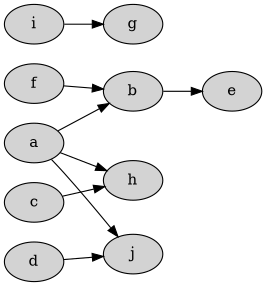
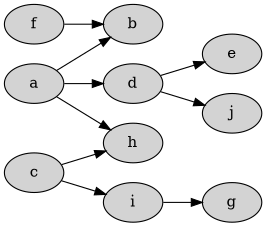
edge "b" -> "e": now "d" -> "e"
edge "c" -> "i": added
edge "a" -> "j": now "a" -> "d"
